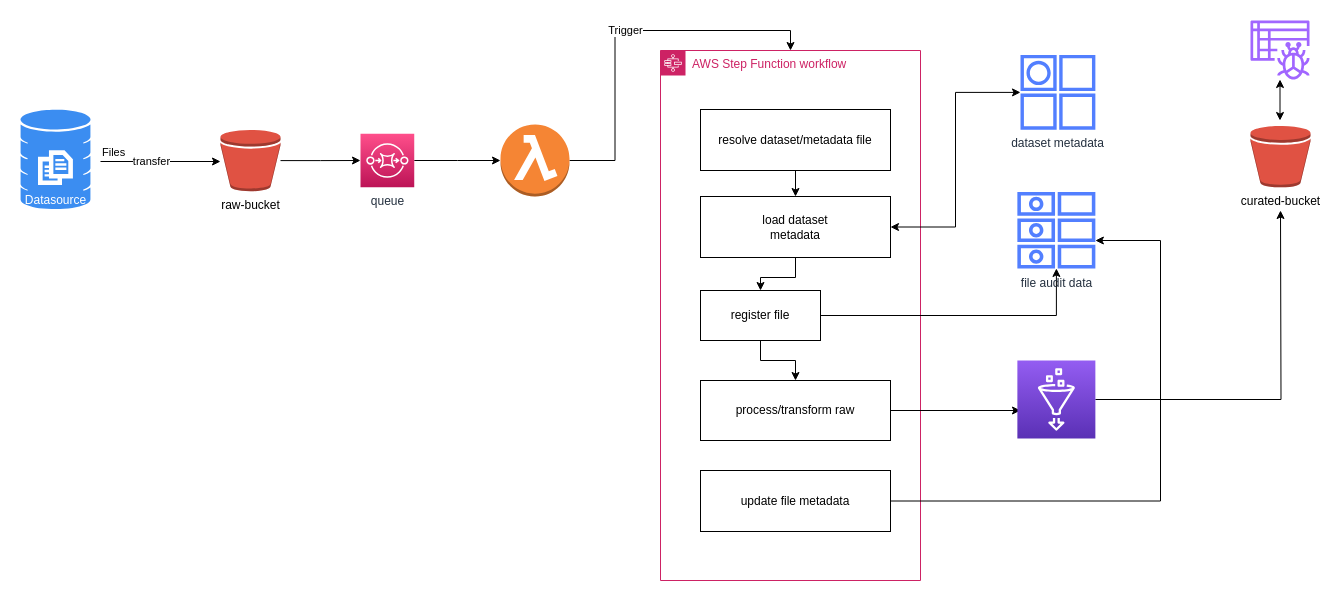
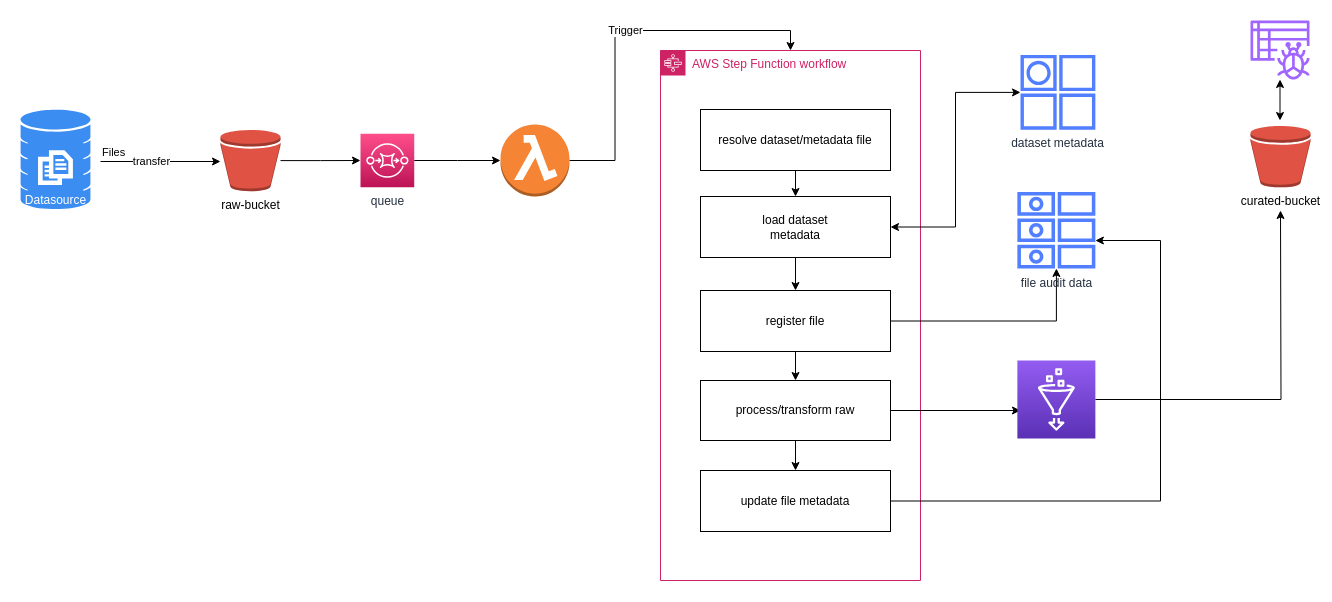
node "register file": size 120x50 -> 190x61
edge "process/transform raw" -> "update file metadata": added
